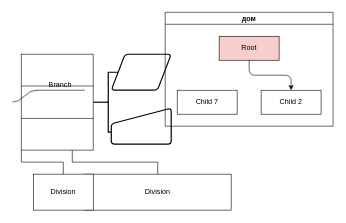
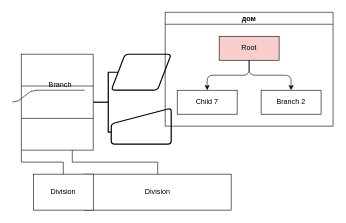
edge "Root" -> "Child 7": added
node "Child 2": label "Child 2" -> "Branch 2"
